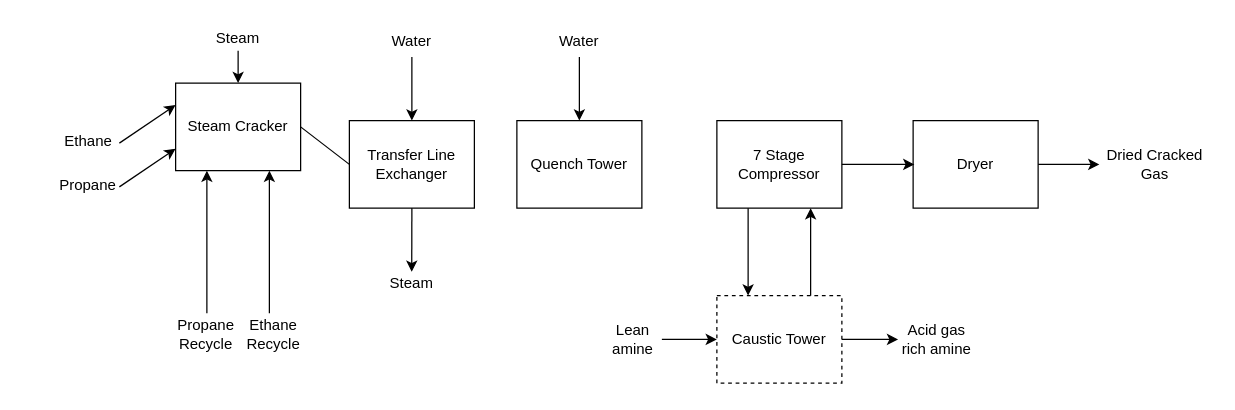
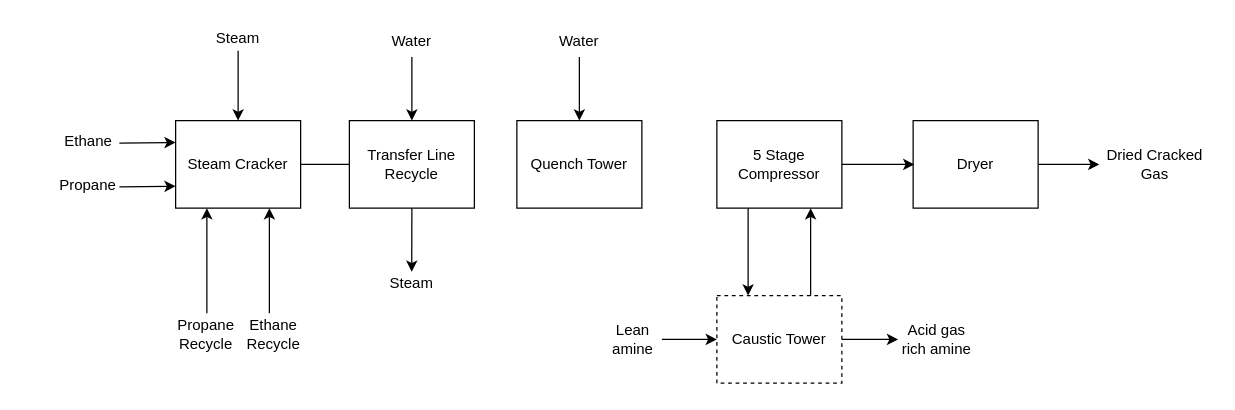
node "Steam Cracker": moved (238, 127) -> (238, 164)
node "Transfer Line Exchanger": label "Transfer Line Exchanger" -> "Transfer Line Recycle"
node "7 Stage Compressor": label "7 Stage Compressor" -> "5 Stage Compressor"
